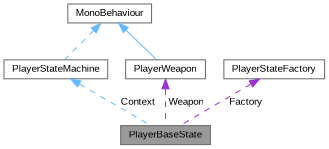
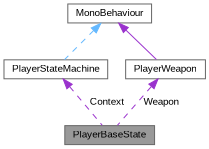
edge "PlayerWeapon" -> "MonoBehaviour": color steelblue1 -> darkorchid3
node "PlayerStateFactory": removed
edge "PlayerBaseState" -> "PlayerStateMachine": color steelblue1 -> darkorchid3
